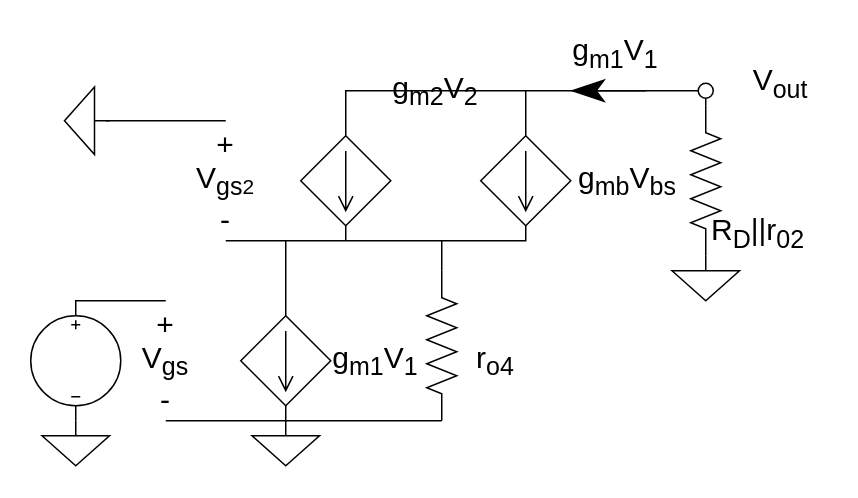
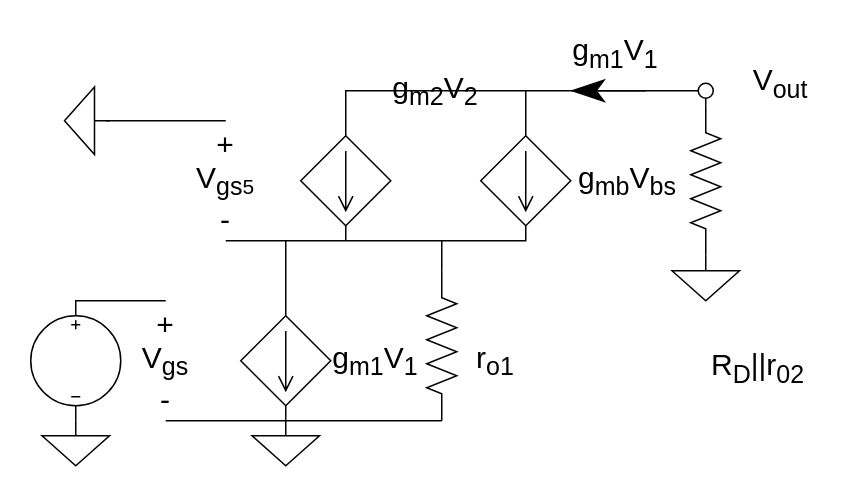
node "Vgs2": label "Vgs2" -> "Vgs5"
node "RD||r02": moved (758, 233) -> (758, 368)
node "ro4": label "ro4" -> "ro1"
